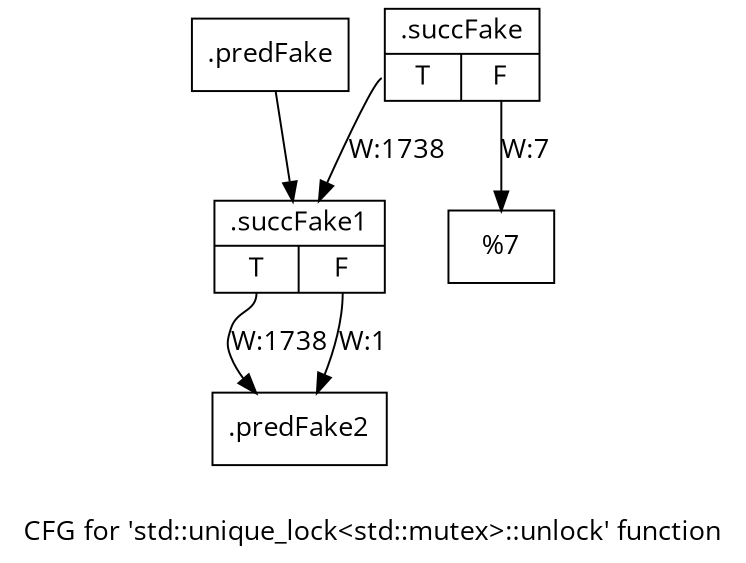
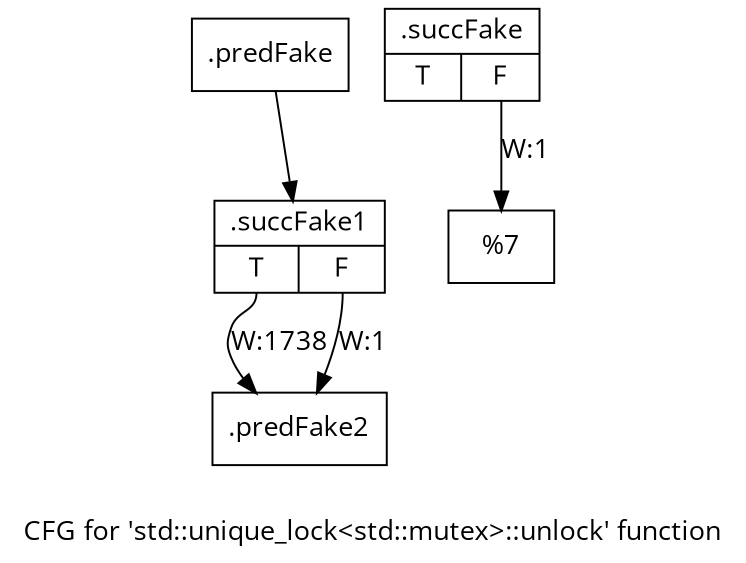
edge ".succFake" -> ".succFake1": removed, label "W:1738"
edge ".succFake" -> "%7": label "W:7" -> "W:1"
